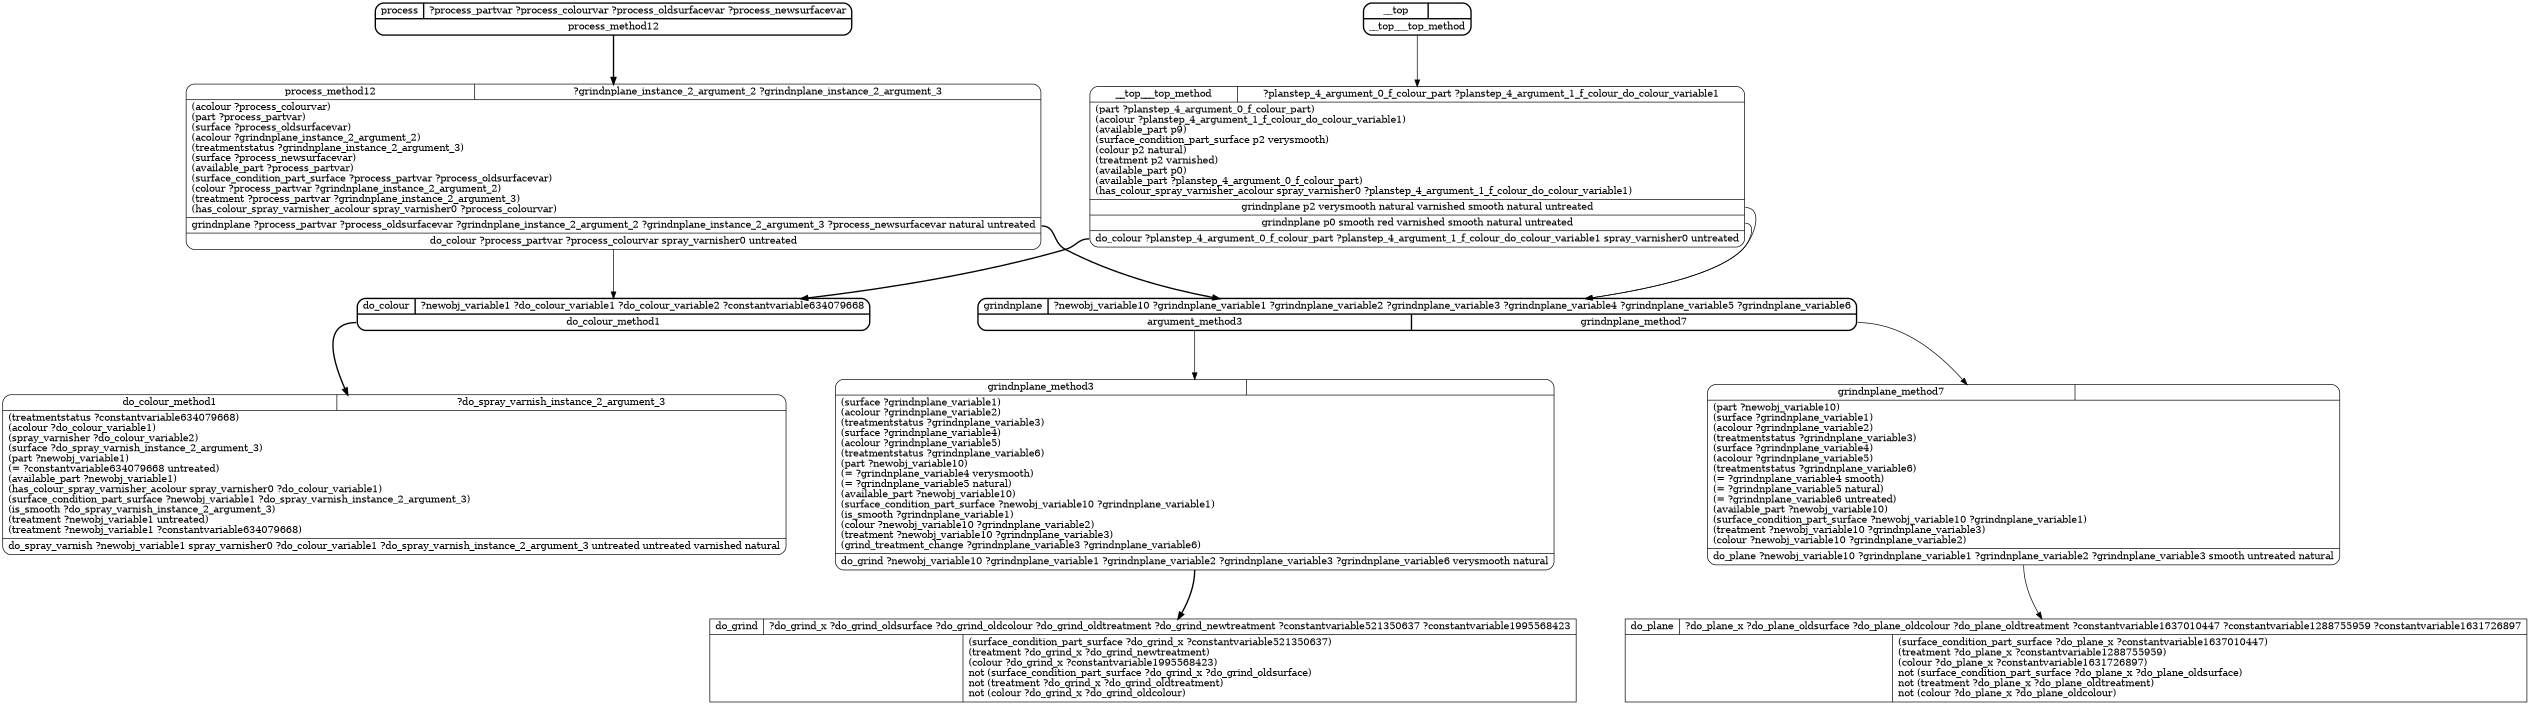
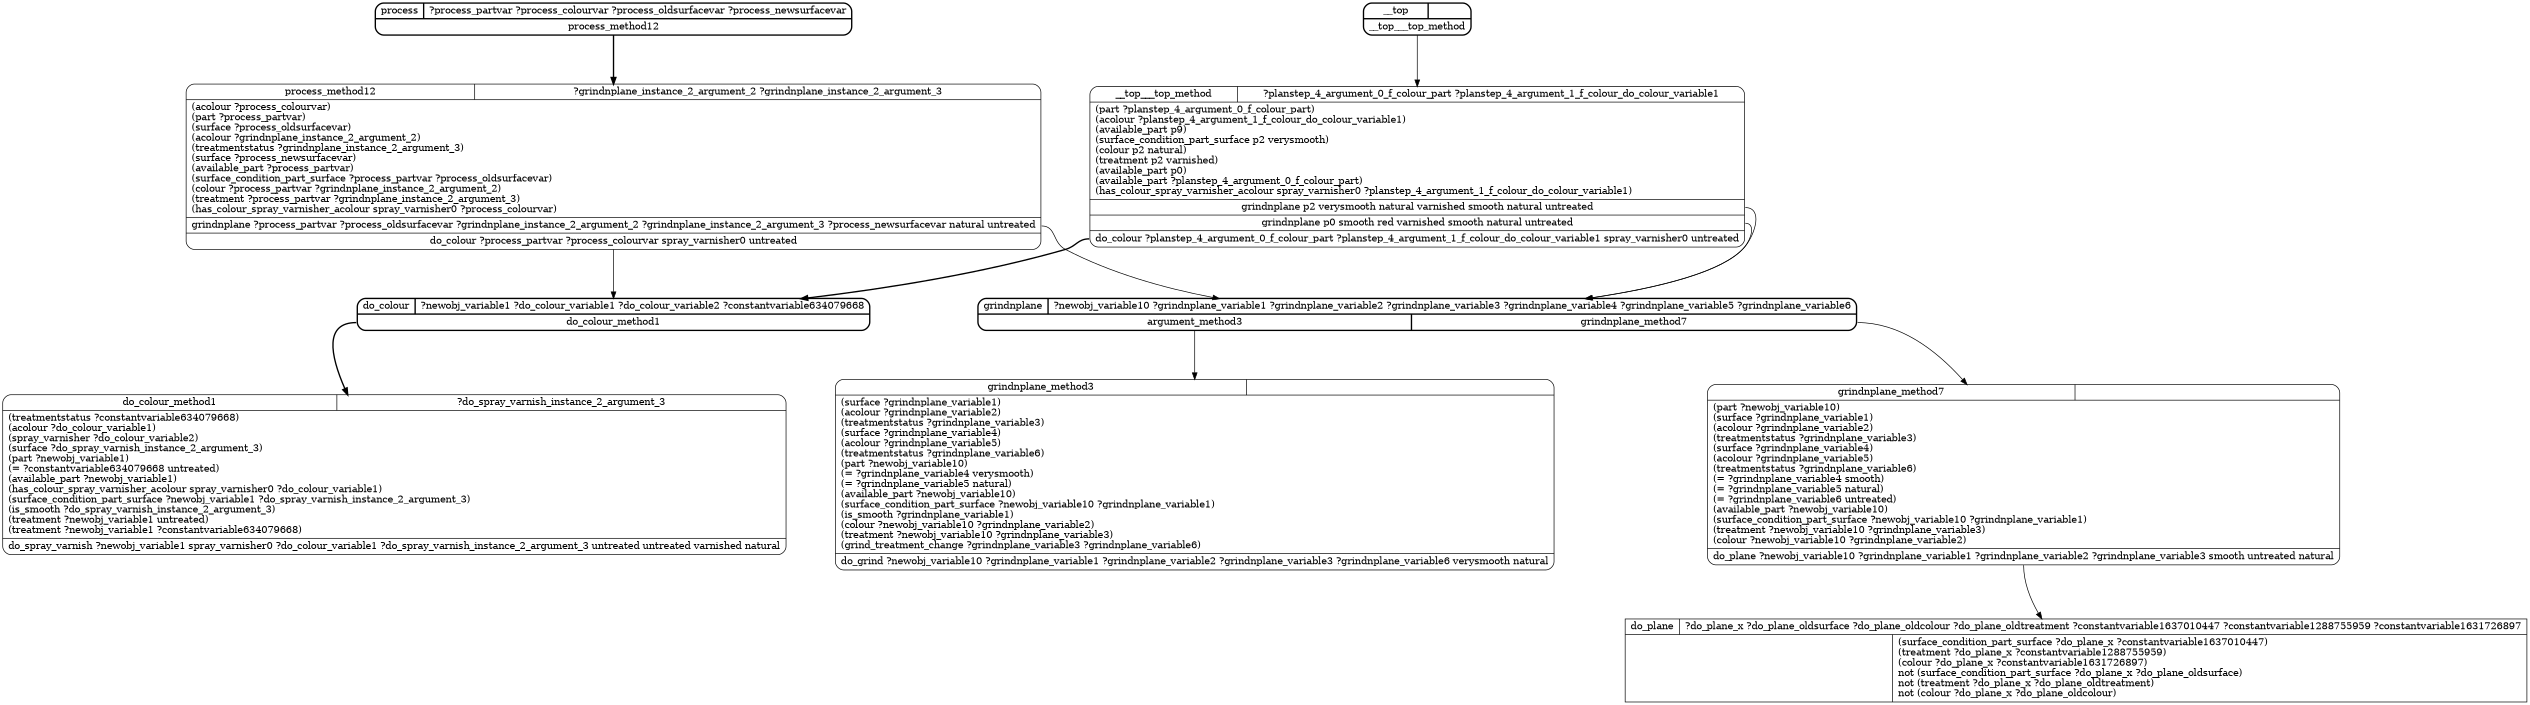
edge "process_method12" -> "grindnplane": style bold -> solid
node "do_grind": removed
